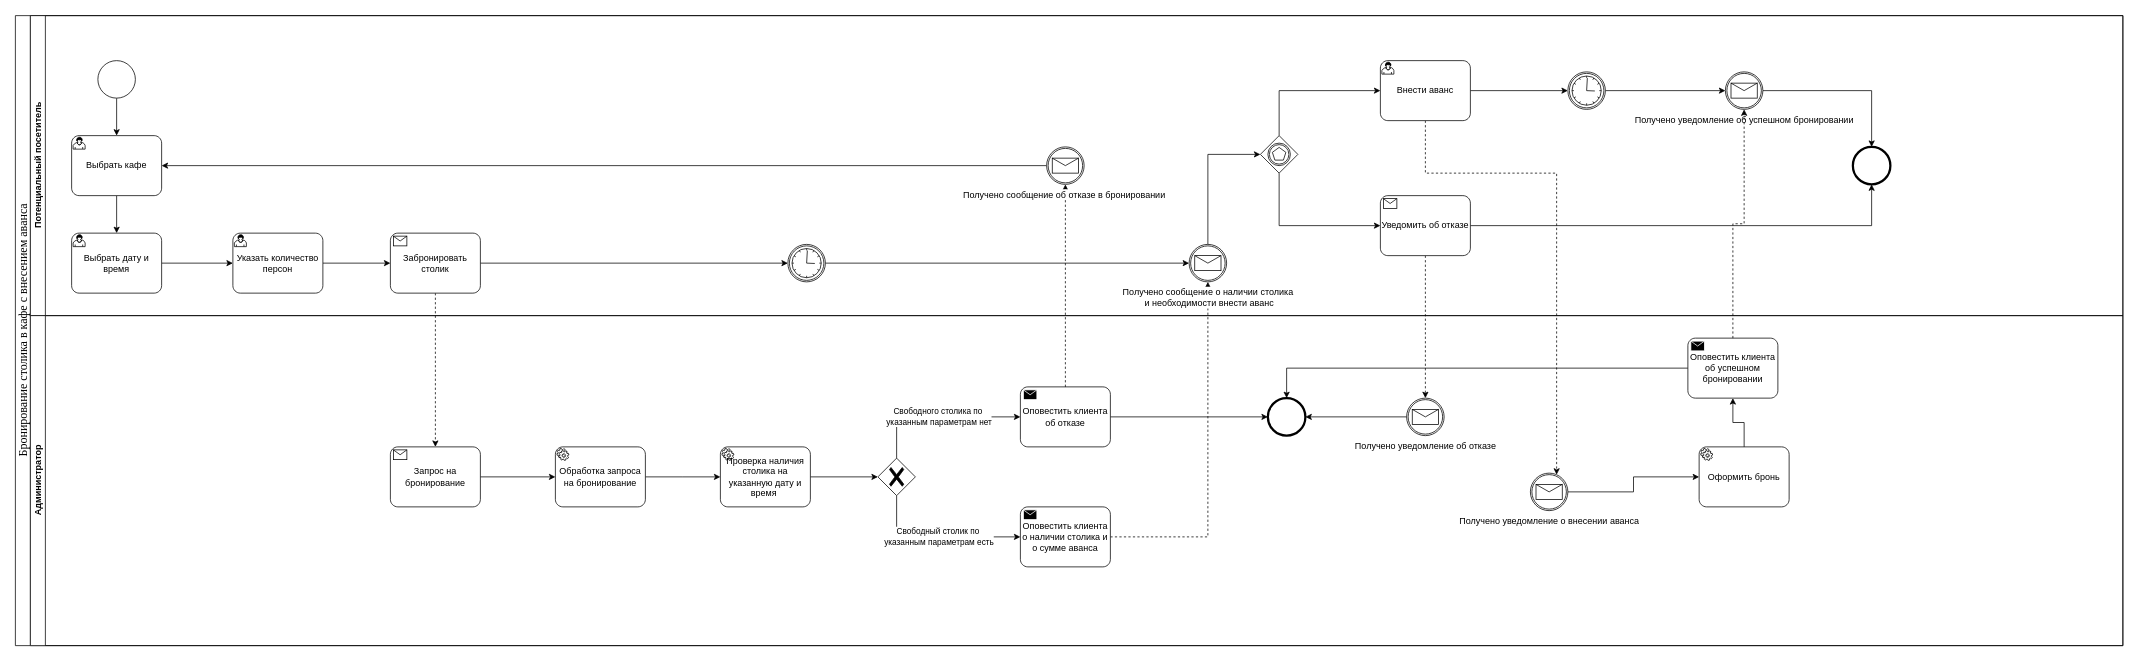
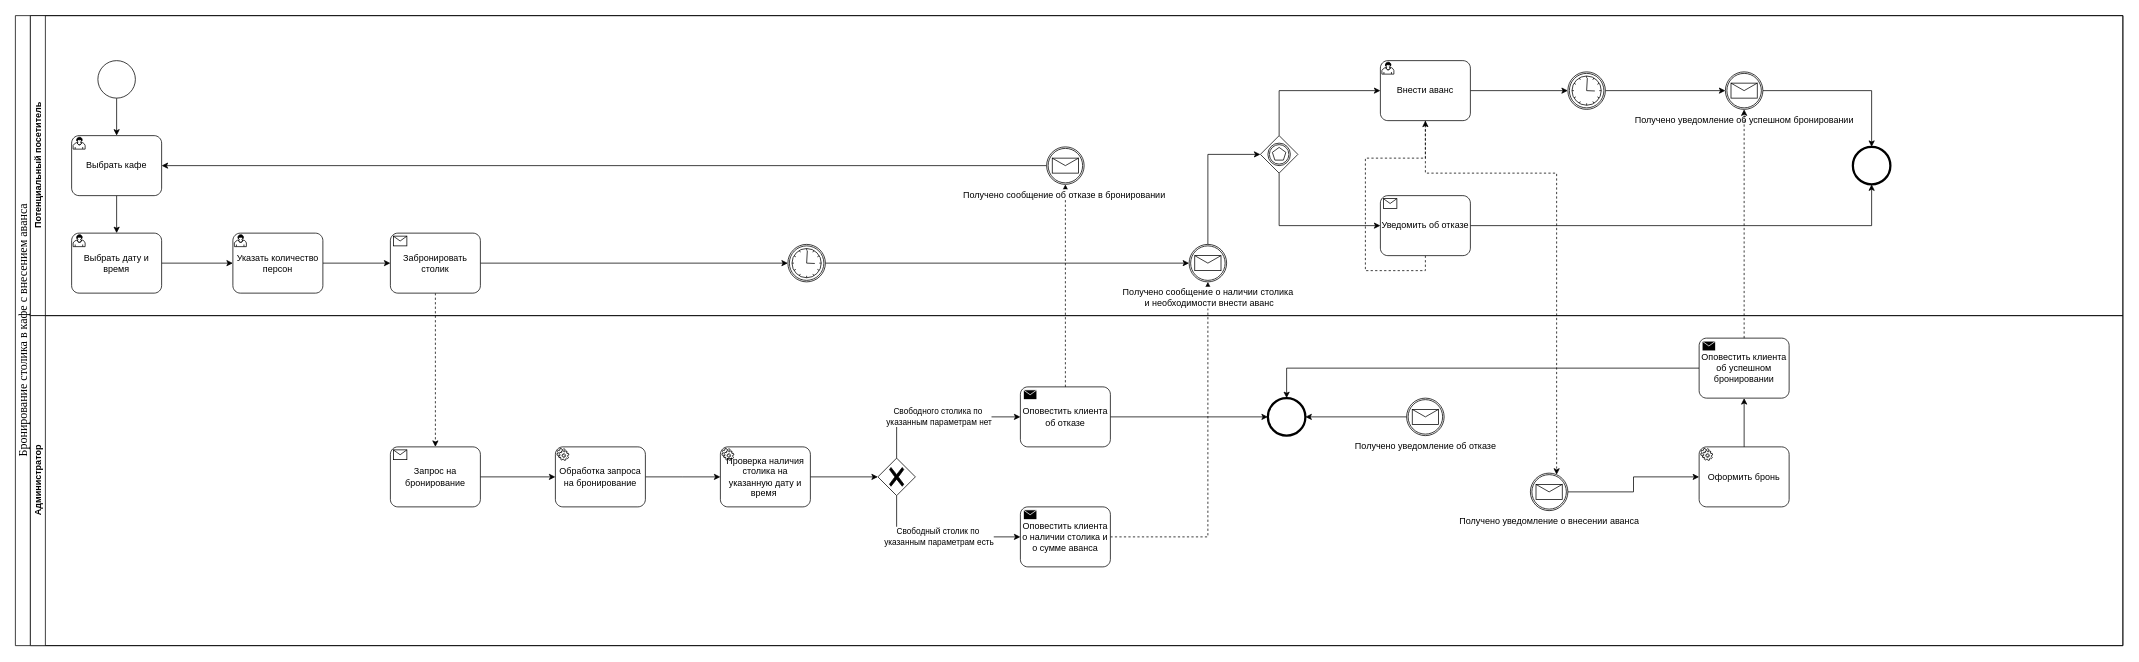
edge "Уведомить об отказе" -> "Получено уведомление об отказе": now "Уведомить об отказе" -> "Внести аванс"
node "Оповестить клиента об успешном бронировании": moved (1733, 368) -> (1744, 368)
